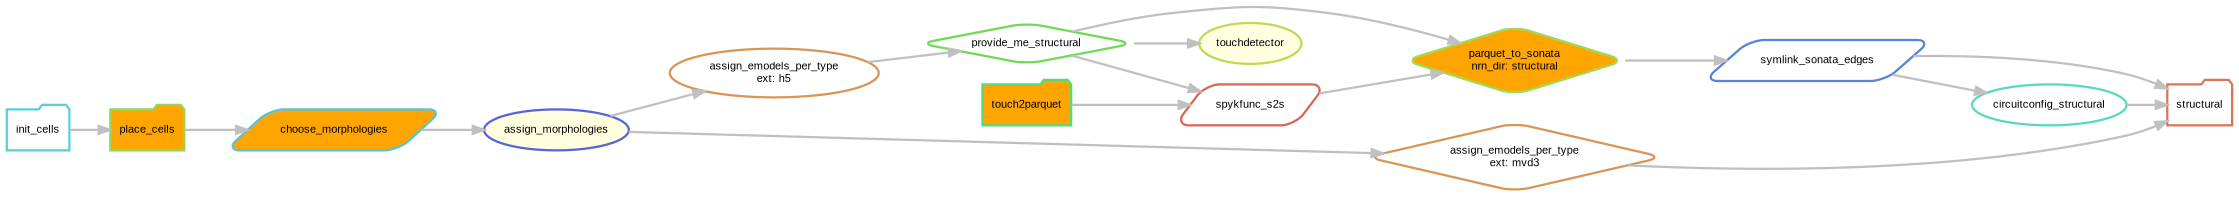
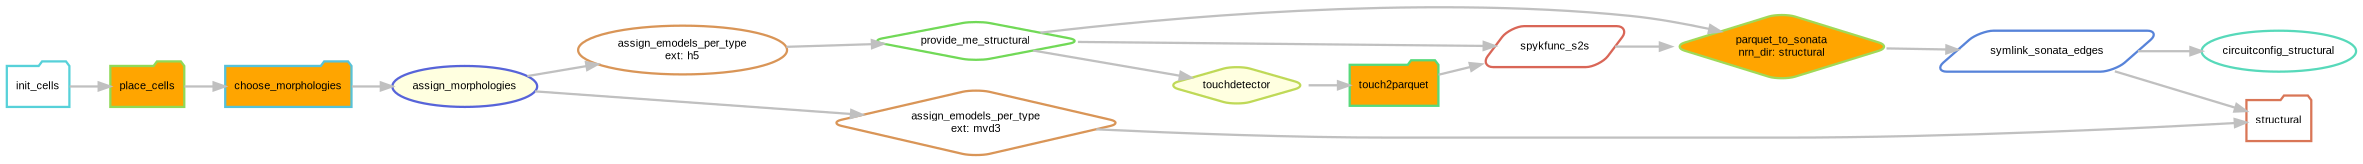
node "touchdetector": shape ellipse -> diamond
edge "touchdetector" -> "touch2parquet": added
edge "circuitconfig_structural" -> "structural": removed
node "choose_morphologies": shape parallelogram -> folder
